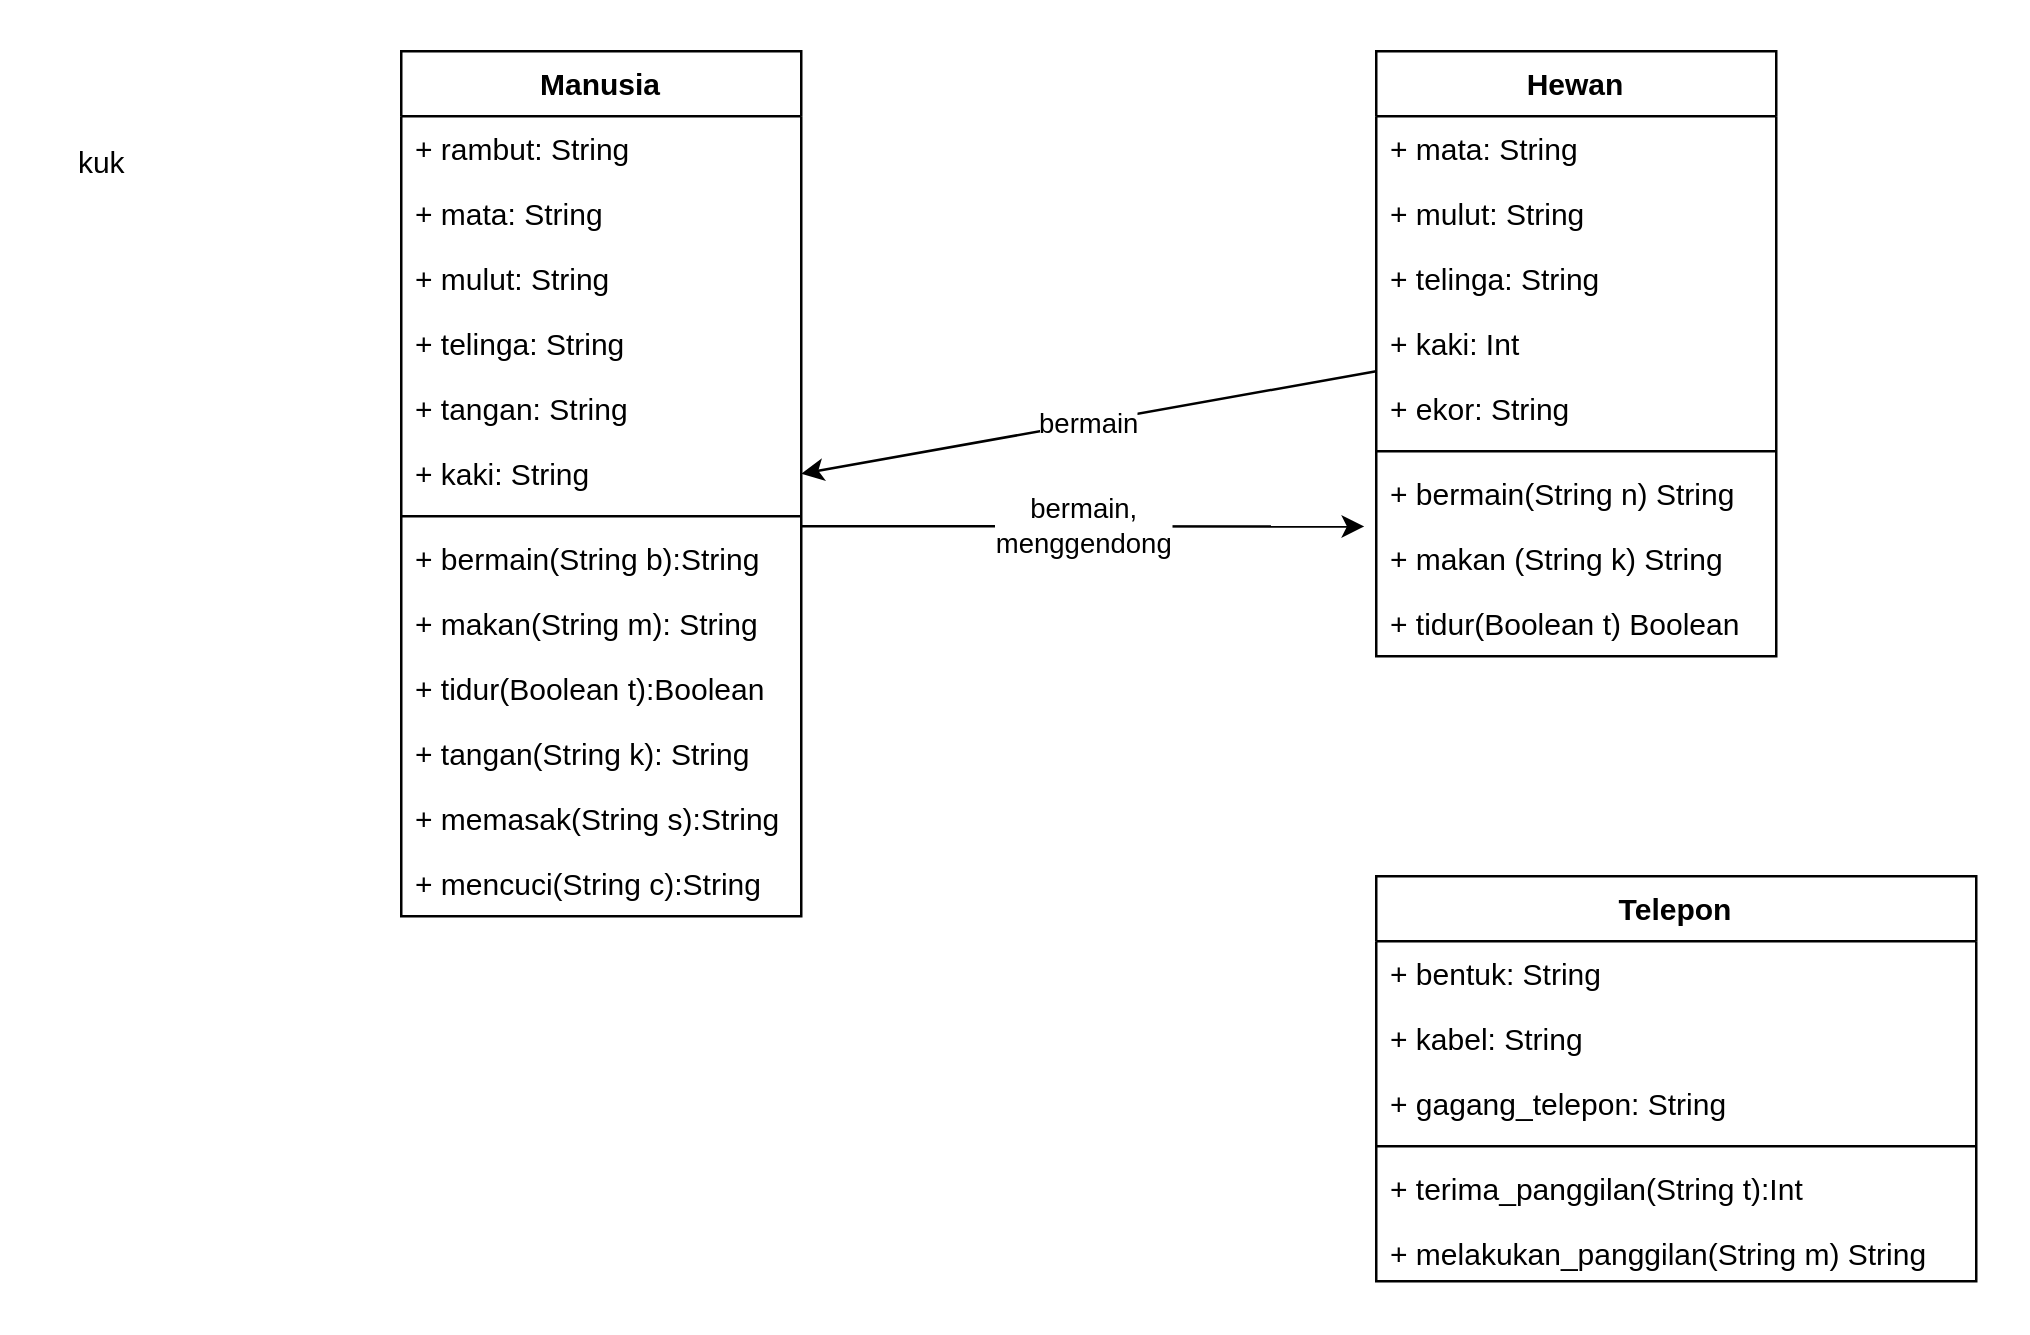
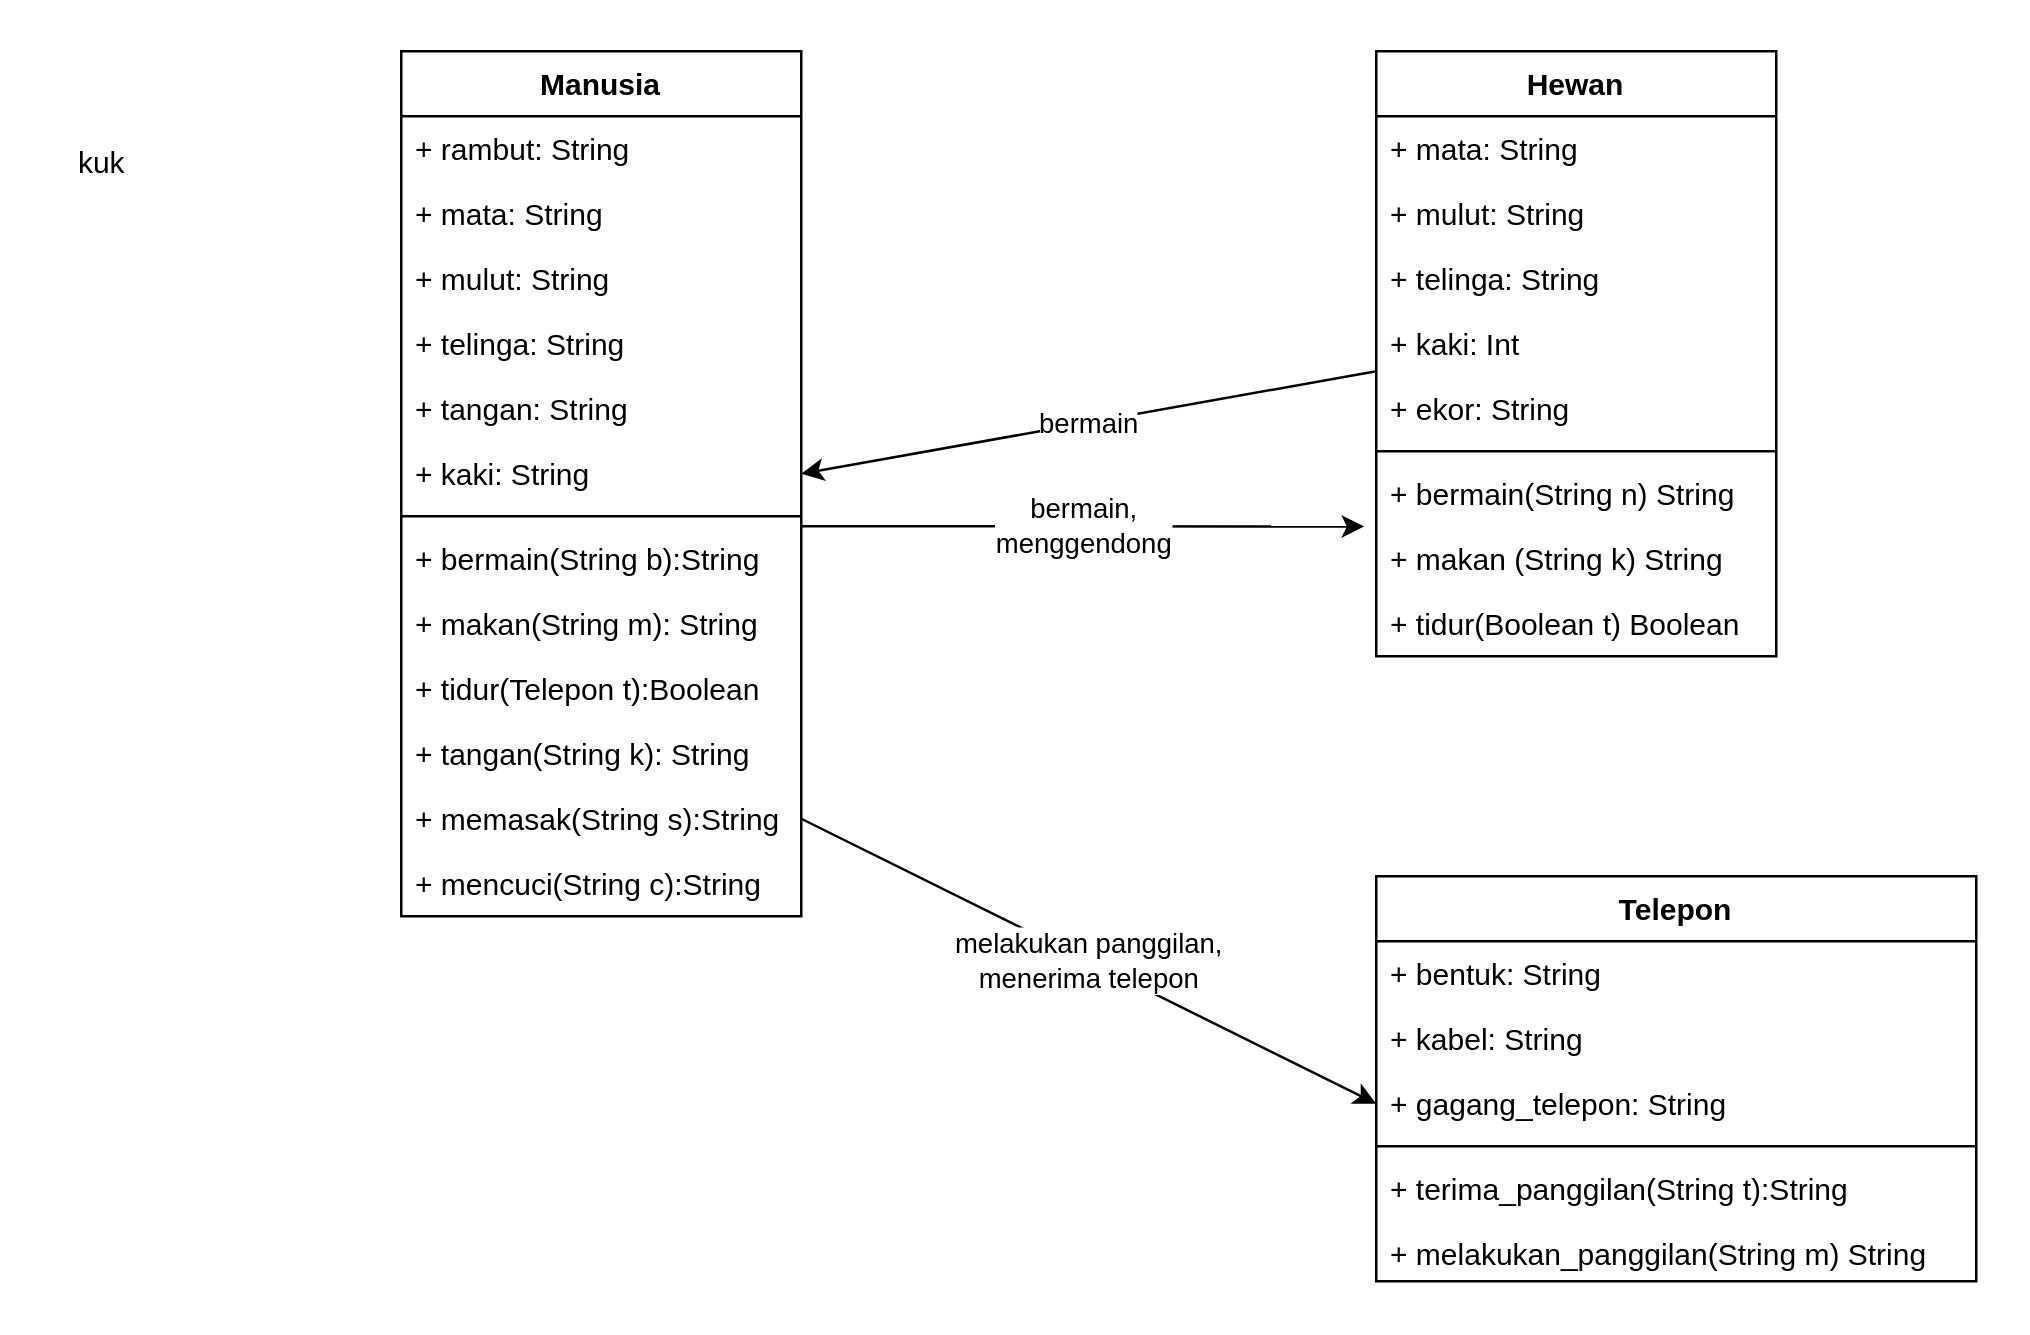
node "+ tidur(Boolean t):Boolean": label "+ tidur(Boolean t):Boolean" -> "+ tidur(Telepon t):Boolean"
edge "+ memasak(String s):String" -> "+ gagang_telepon: String": added, label "melakukan panggilan, menerima telepon"
node "+ terima_panggilan(String t):Int": label "+ terima_panggilan(String t):Int" -> "+ terima_panggilan(String t):String"
